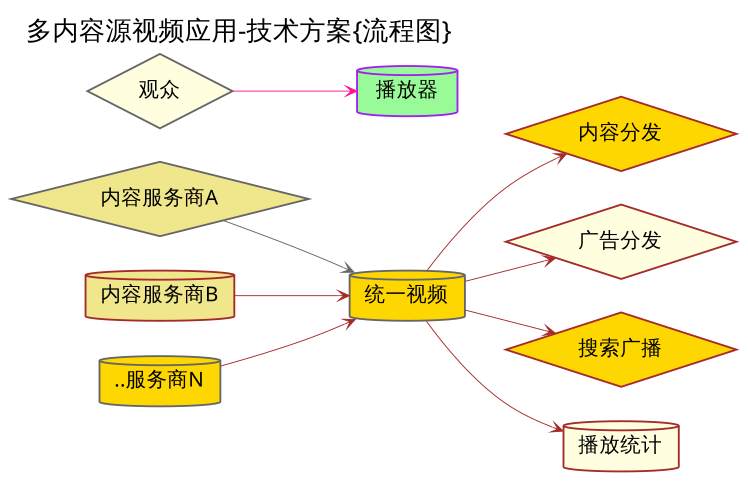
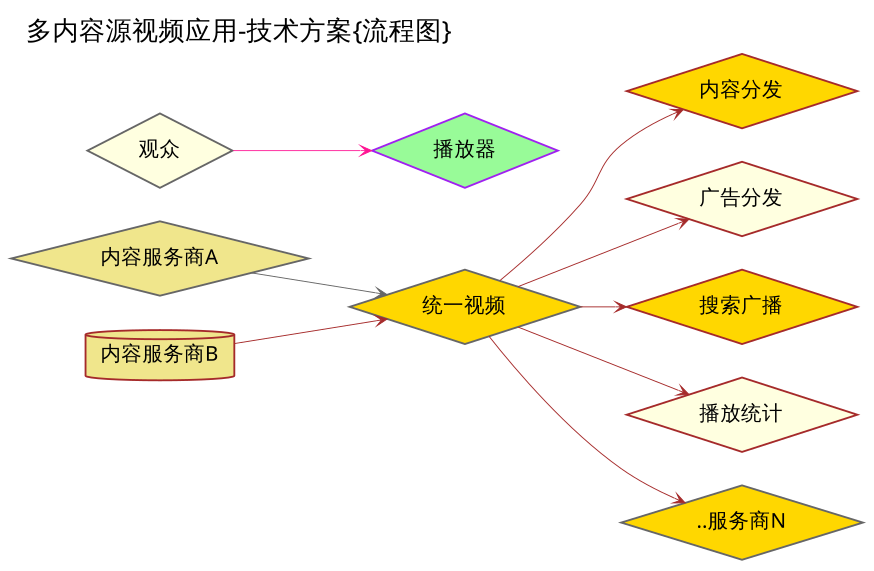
node "播放器": shape cylinder -> diamond
node "统一视频": shape cylinder -> diamond
edge "..服务商N" -> "统一视频": reversed
node "..服务商N": shape cylinder -> diamond
node "播放统计": shape cylinder -> diamond
